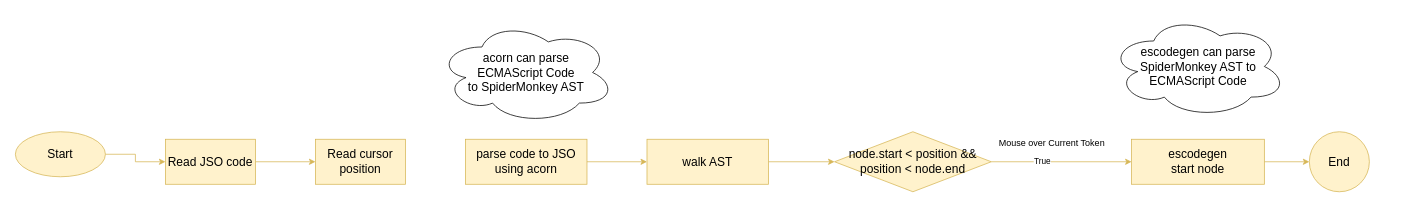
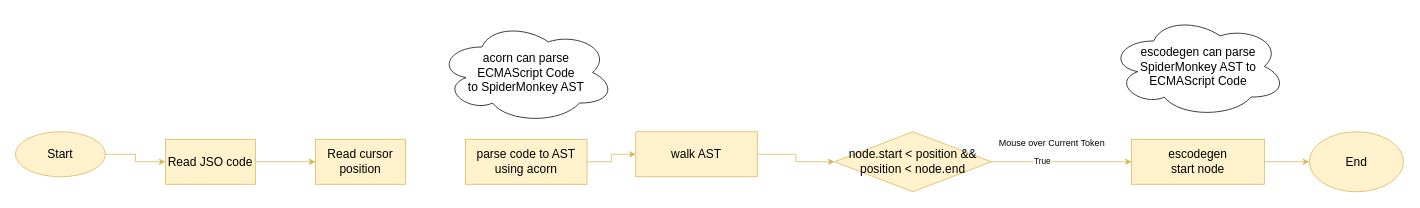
node "parse code to JSOusing acorn": label "parse code to JSOusing acorn" -> "parse code to ASTusing acorn"
node "walk AST": moved (708, 162) -> (696, 154)
node "End": size 60x60 -> 94x60
